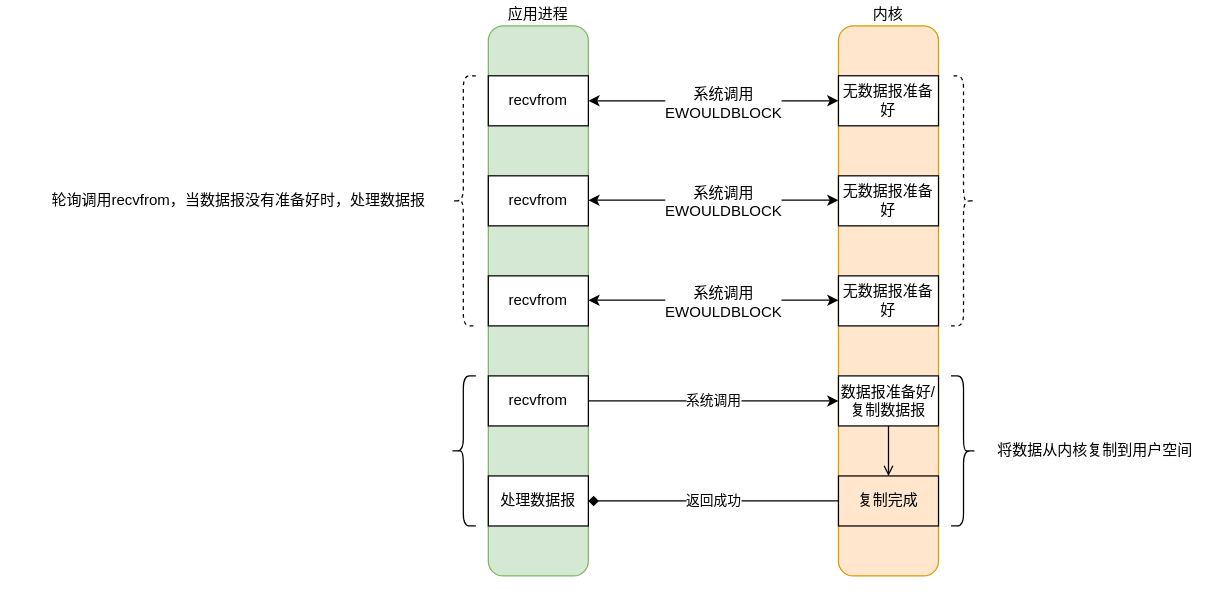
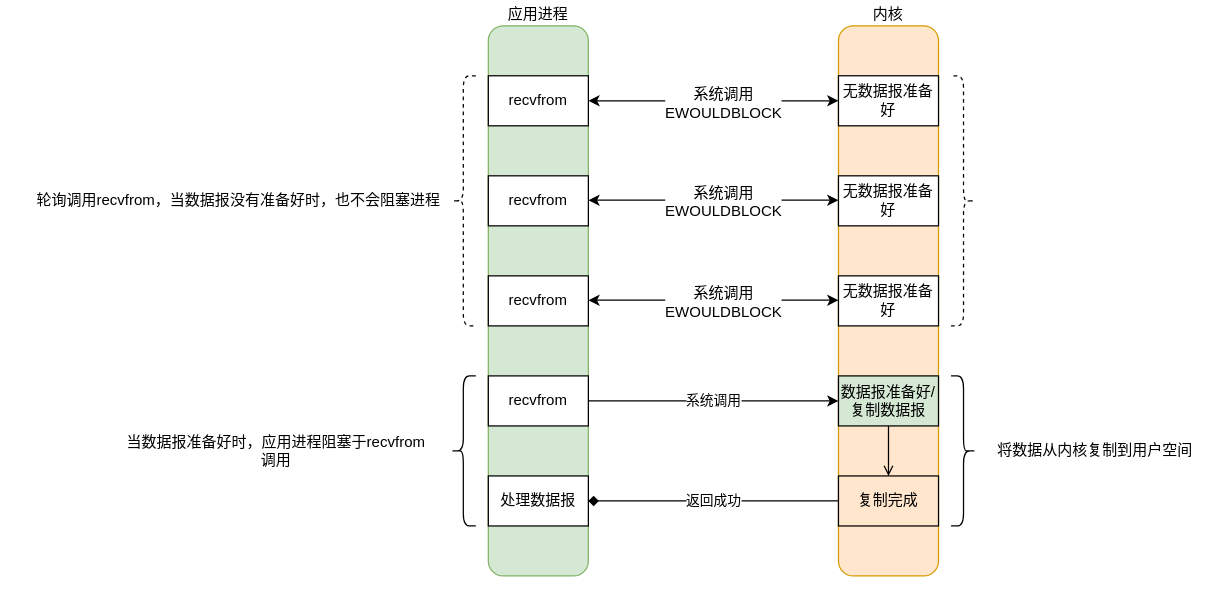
node "轮询调用recvfrom，当数据报没有准备好时，处理数据报": label "轮询调用recvfrom，当数据报没有准备好时，处理数据报" -> "轮询调用recvfrom，当数据报没有准备好时，也不会阻塞进程"
node "数据报准备好/复制数据报": fillcolor #ffffff -> #d5e8d4
node "当数据报准备好时，应用进程阻塞于recvfrom调用": added
